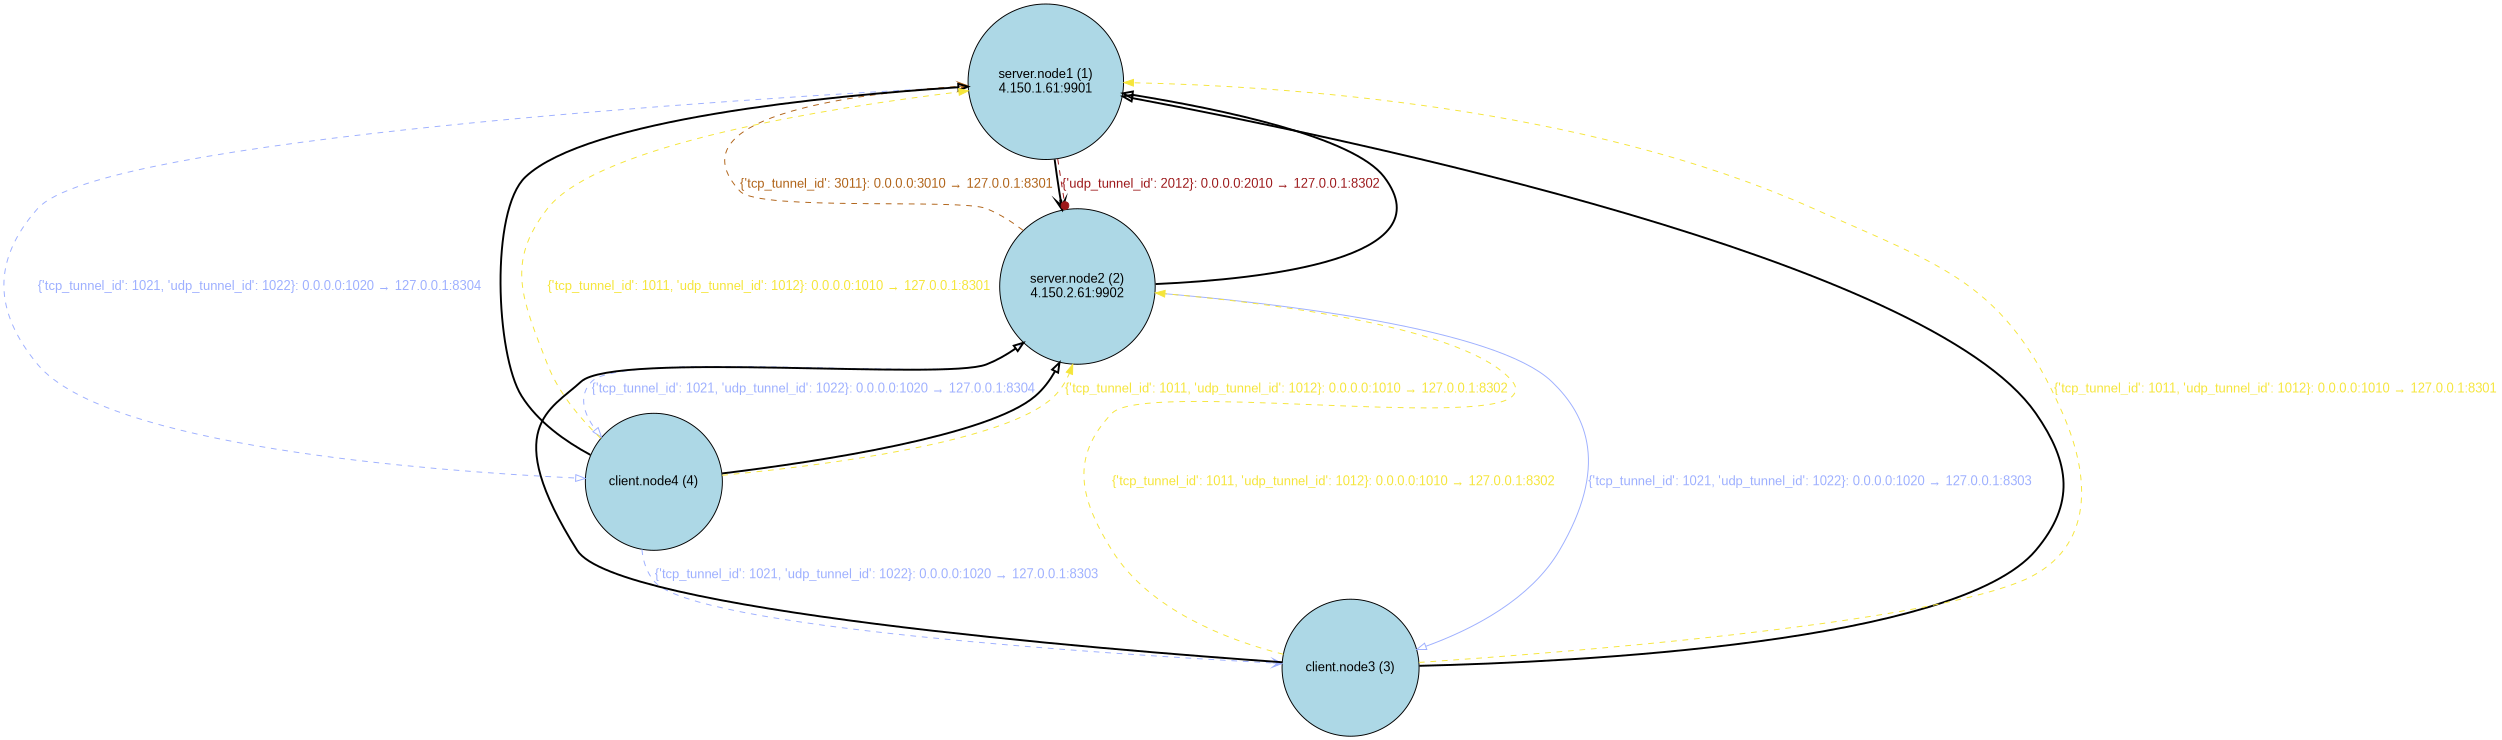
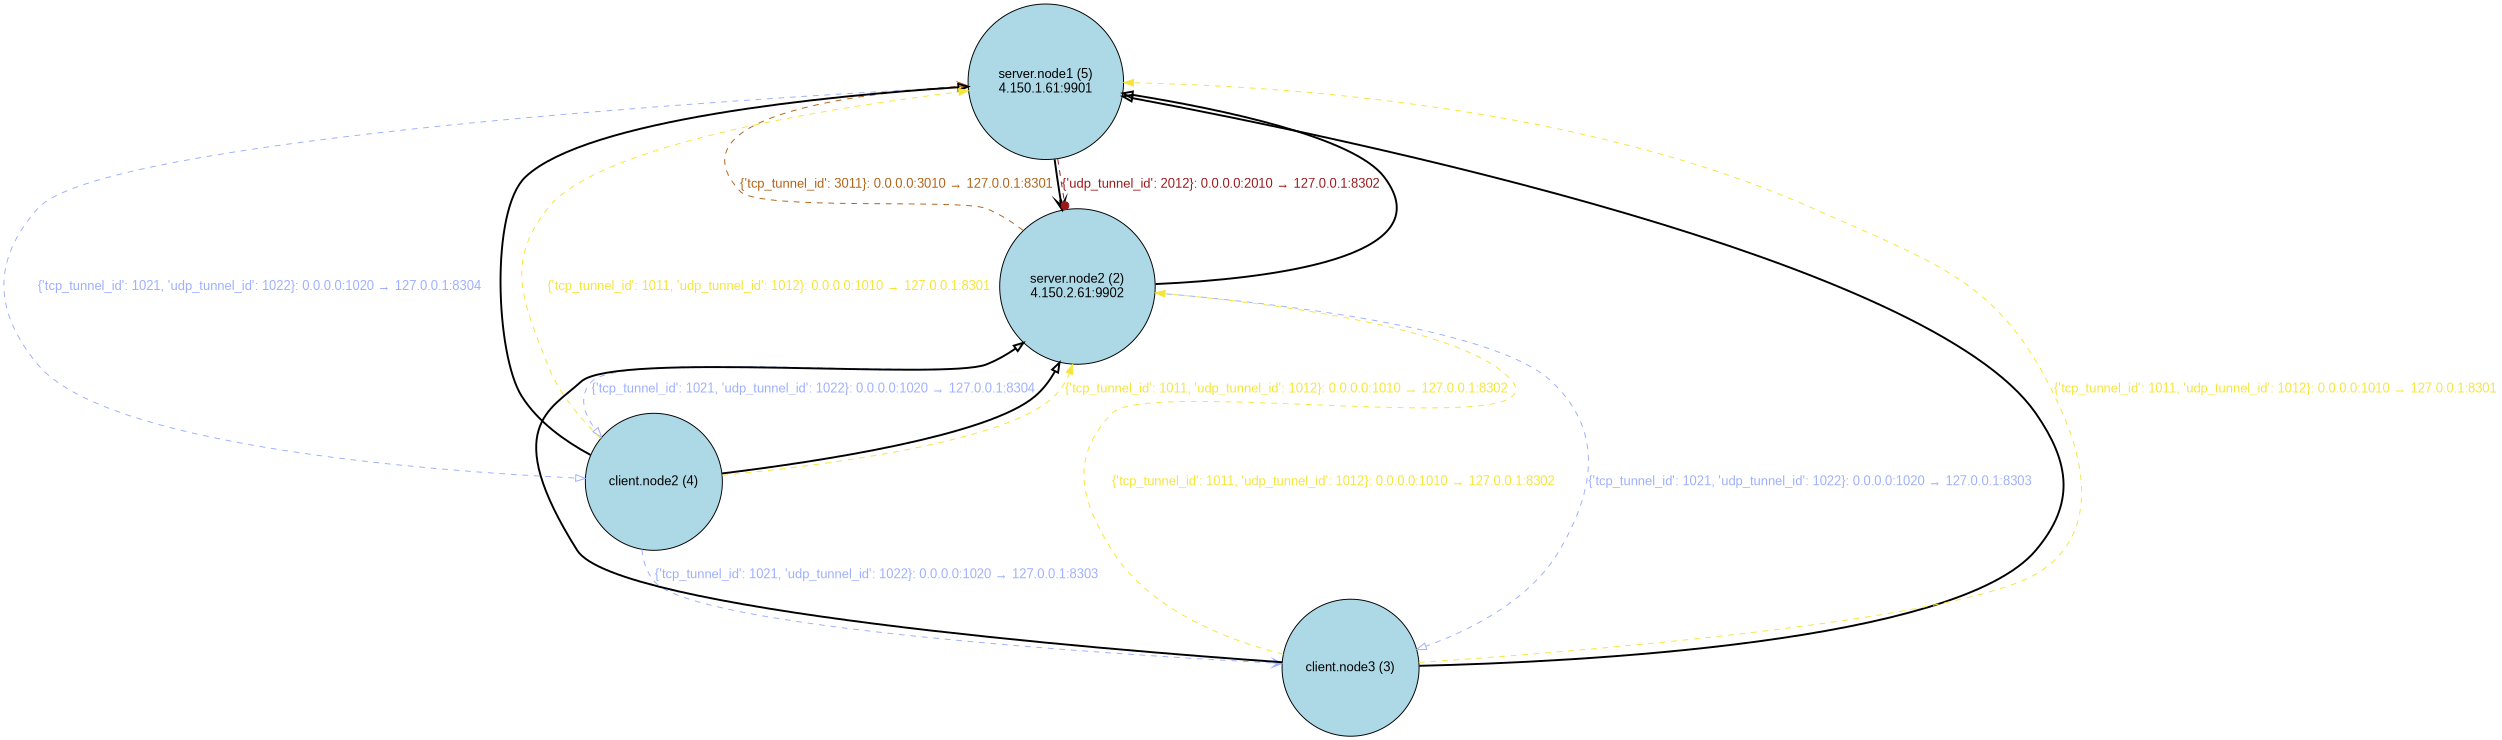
node "server.node1 (1) 4.150.1.61:9901": label "server.node1 (1) 4.150.1.61:9901" -> "server.node1 (5) 4.150.1.61:9901"
edge "server.node2 (2) 4.150.2.61:9902" -> "client.node3 (3)": style solid -> dashed
node "client.node4 (4)": label "client.node4 (4)" -> "client.node2 (4)"
